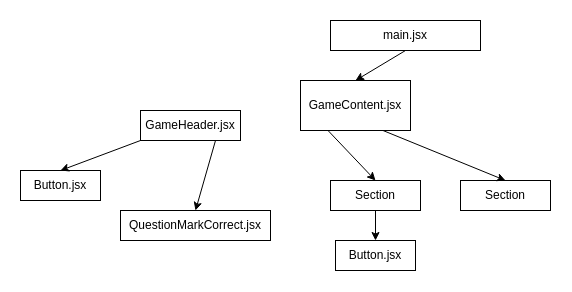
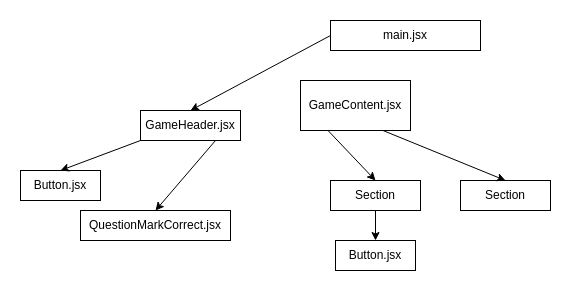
edge "main.jsx" -> "GameContent.jsx": removed
edge "main.jsx" -> "GameHeader.jsx": added
node "QuestionMarkCorrect.jsx": moved (196, 226) -> (156, 226)
